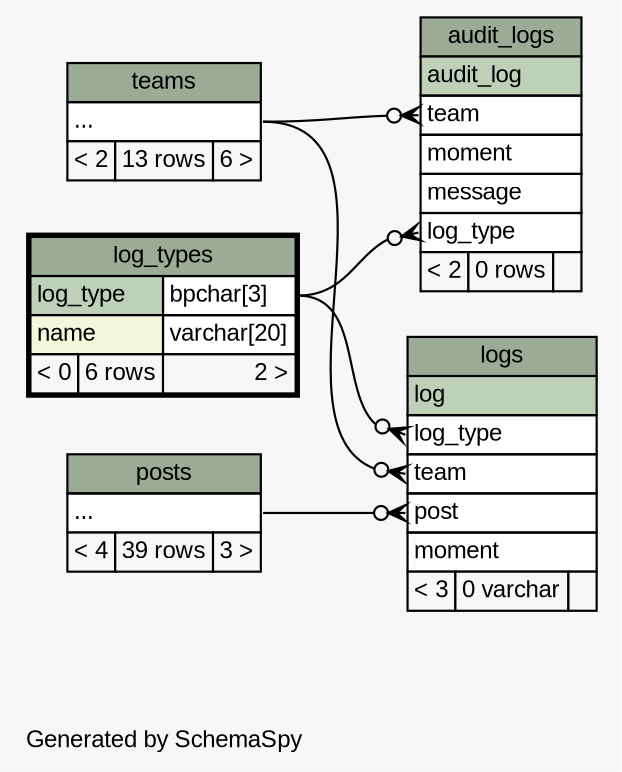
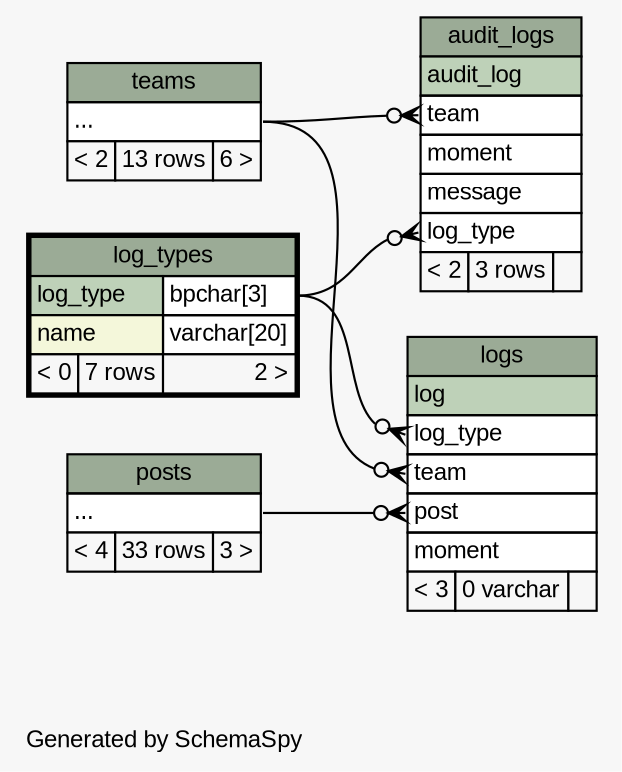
node "audit_logs": text "0 rows" -> "3 rows"
node "log_types": text "6 rows" -> "7 rows"
node "posts": text "39 rows" -> "33 rows"
